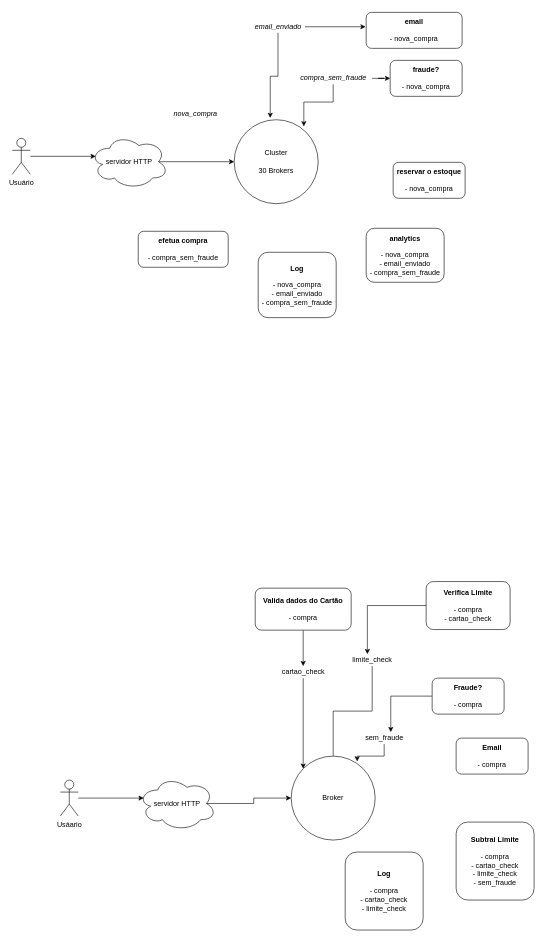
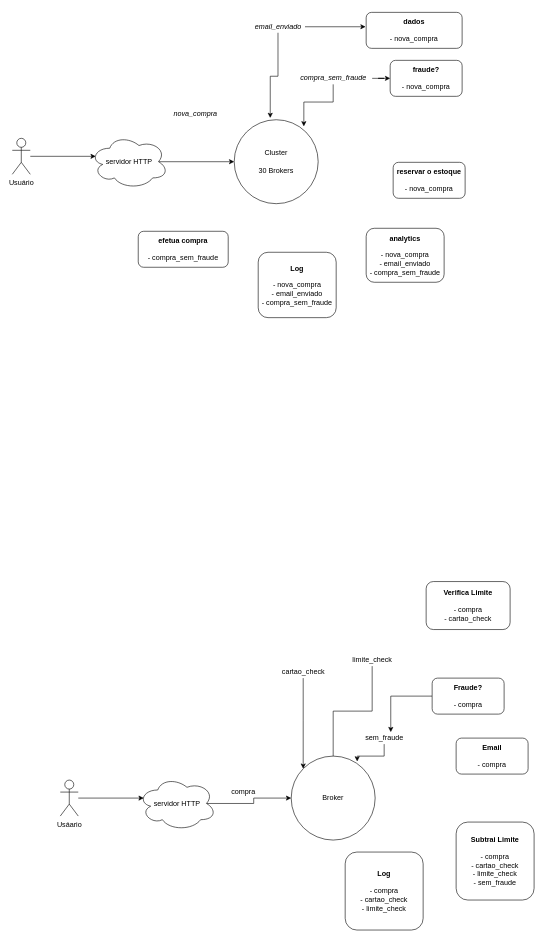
node "email - nova_compra": label "email - nova_compra" -> "dados - nova_compra"
edge "Verifica Limite - compra - cartao_check" -> "limite_check": removed
node "Valida dados do Cartão - compra": removed
edge "Valida dados do Cartão - compra" -> "cartao_check": removed
node "compra": added
